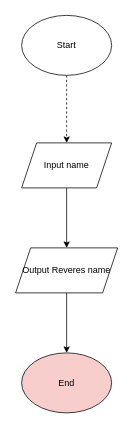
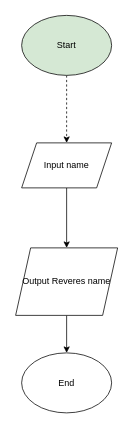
node "Start": fillcolor #ffffff -> #d5e8d4
node "Output Reveres name": size 102x45 -> 102x68
node "End": fillcolor #f8cecc -> #ffffff
